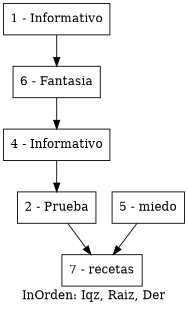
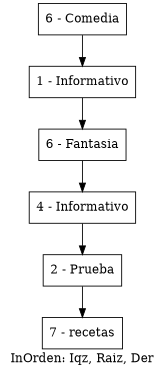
node "6 - Comedia": added
node "5 - miedo": removed
